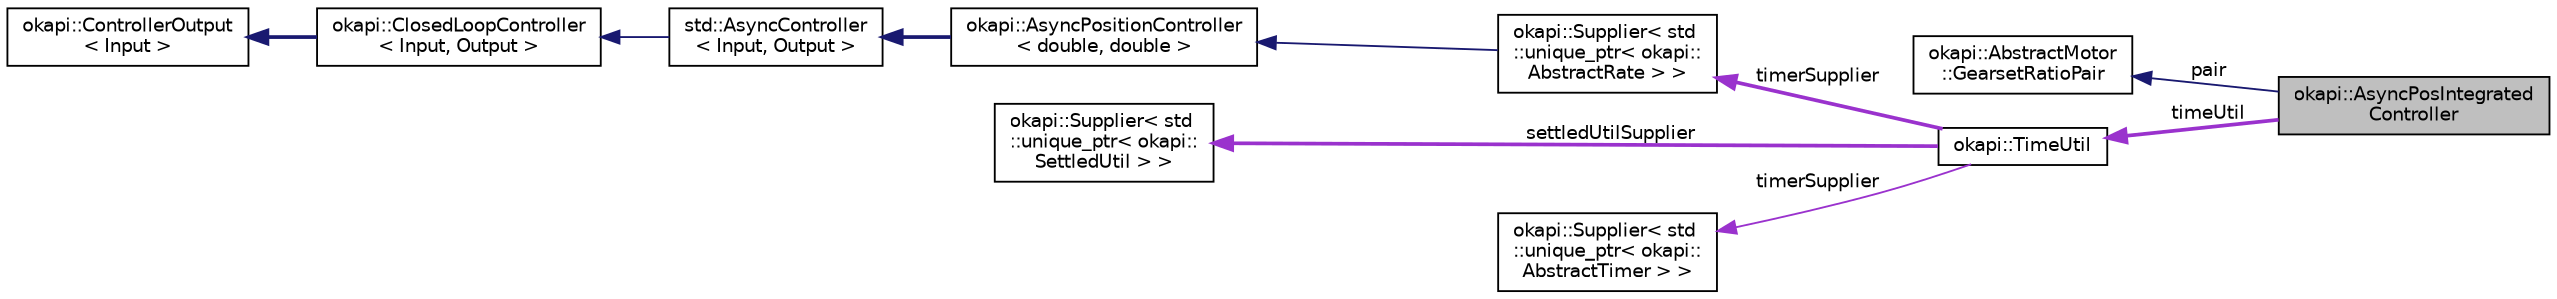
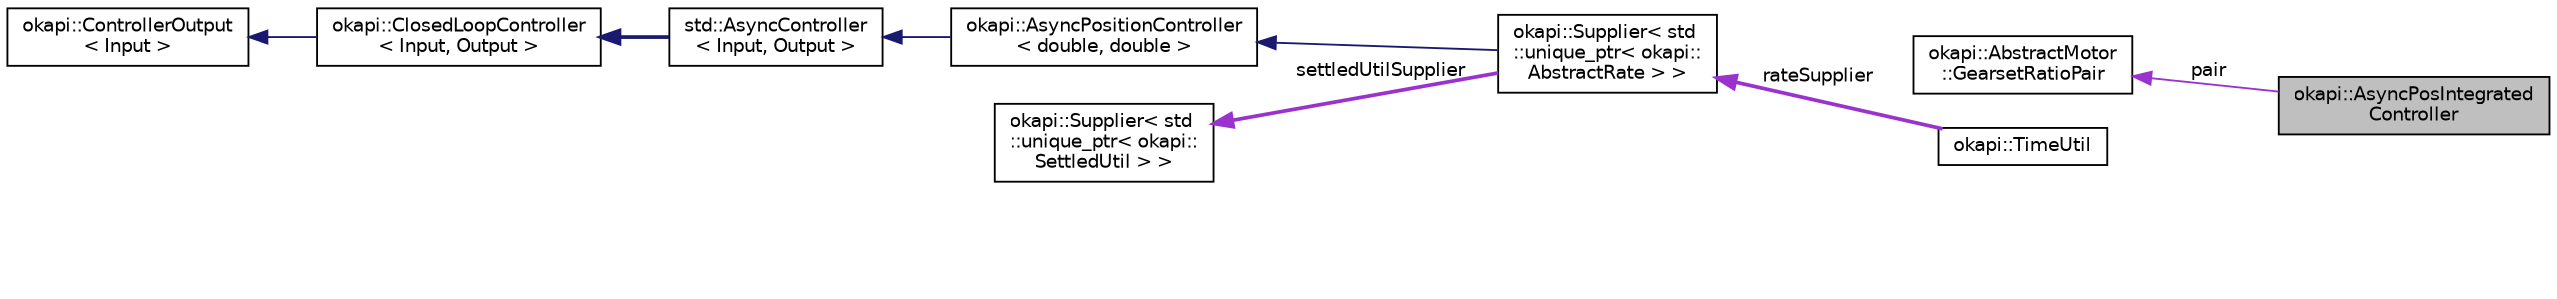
edge "okapi::ClosedLoopController < Input, Output >" -> "okapi::ControllerOutput < Input >": style bold -> solid
edge "std::AsyncController < Input, Output >" -> "okapi::ClosedLoopController < Input, Output >": style solid -> bold
edge "okapi::AsyncPositionController < double, double >" -> "std::AsyncController < Input, Output >": style bold -> solid
edge "okapi::TimeUtil" -> "okapi::Supplier< std ::unique_ptr< okapi:: AbstractRate > >": label " timerSupplier" -> " rateSupplier"
edge "okapi::AsyncPosIntegrated Controller" -> "okapi::AbstractMotor ::GearsetRatioPair": color midnightblue -> darkorchid3
edge "okapi::AsyncPosIntegrated Controller" -> "okapi::TimeUtil": removed, label "timeUtil"
edge "okapi::TimeUtil" -> "okapi::Supplier< std ::unique_ptr< okapi:: SettledUtil > >": now "okapi::Supplier< std ::unique_ptr< okapi:: AbstractRate > >" -> "okapi::Supplier< std ::unique_ptr< okapi:: SettledUtil > >"
node "okapi::Supplier< std ::unique_ptr< okapi:: AbstractTimer > >": removed
